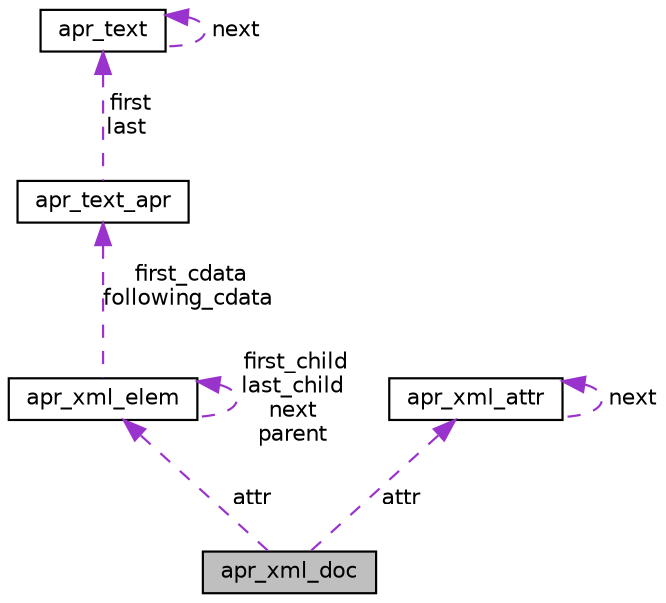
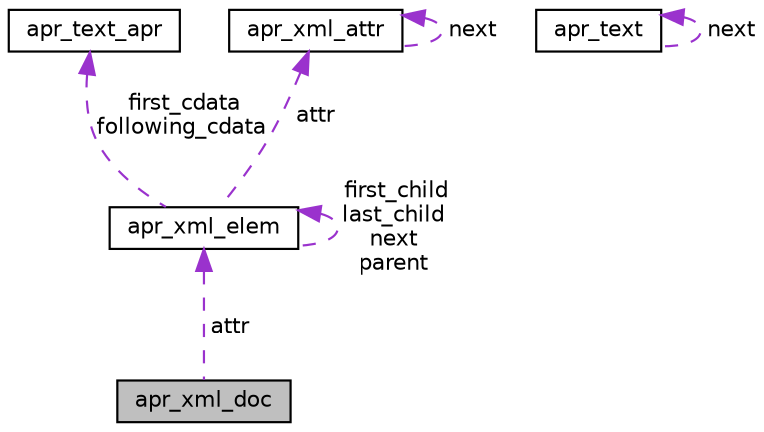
edge "apr_text_apr" -> "apr_text": removed, label "first last"
edge "apr_xml_doc" -> "apr_xml_attr": now "apr_xml_elem" -> "apr_xml_attr"
